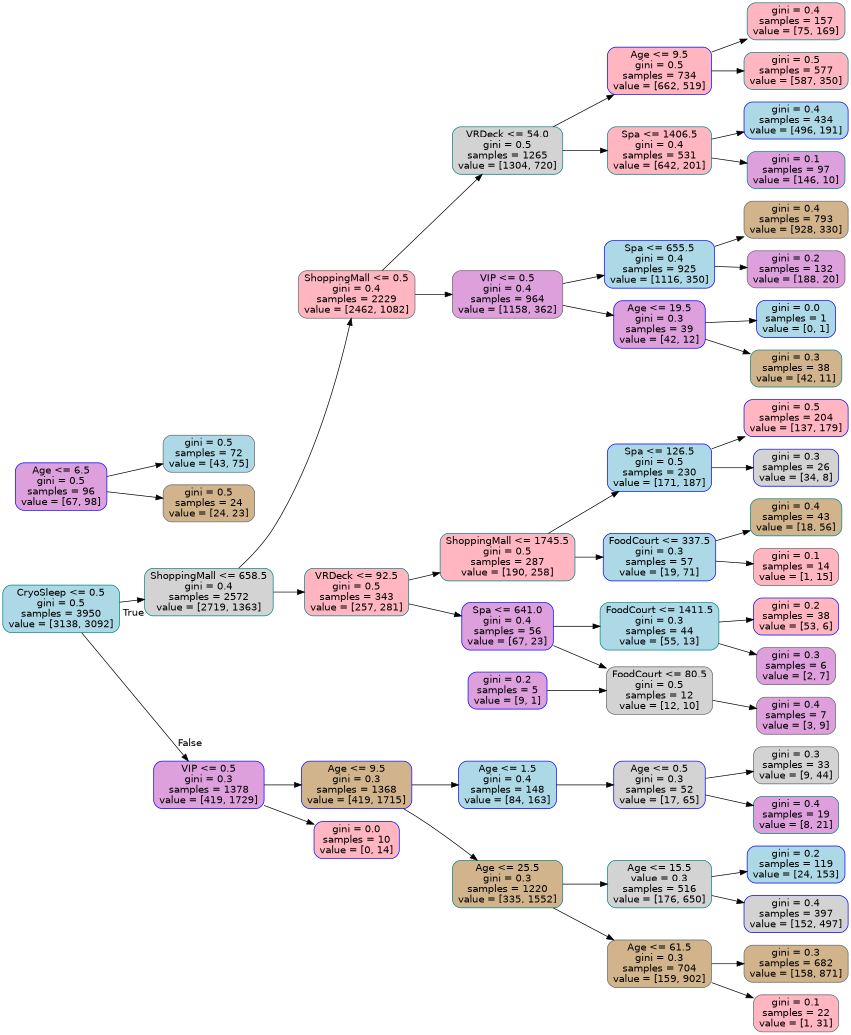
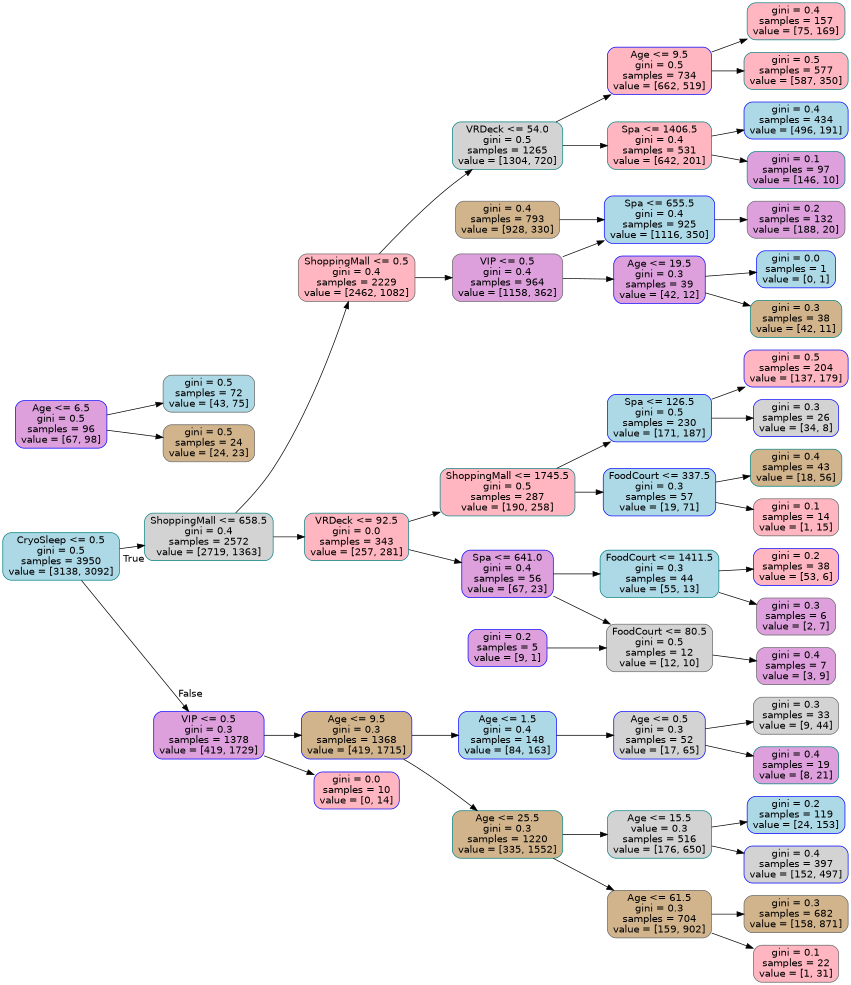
edge "Spa <= 655.5 gini = 0.4 samples = 925 value = [1116, 350]" -> "gini = 0.4 samples = 793 value = [928, 330]": reversed
node "VRDeck <= 92.5 gini = 0.5 samples = 343 value = [257, 281]": label "VRDeck <= 92.5 gini = 0.5 samples = 343 value = [257, 281]" -> "VRDeck <= 92.5 gini = 0.0 samples = 343 value = [257, 281]"
